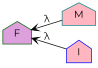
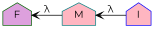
edge "I" -> "F": now "I" -> "M"
